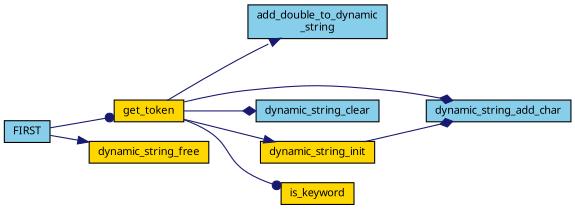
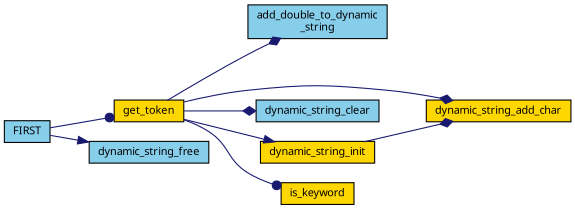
edge "get_token" -> "add_double_to_dynamic _string": arrowhead normal -> diamond
node "dynamic_string_add_char": fillcolor skyblue -> gold
node "dynamic_string_free": fillcolor gold -> skyblue
